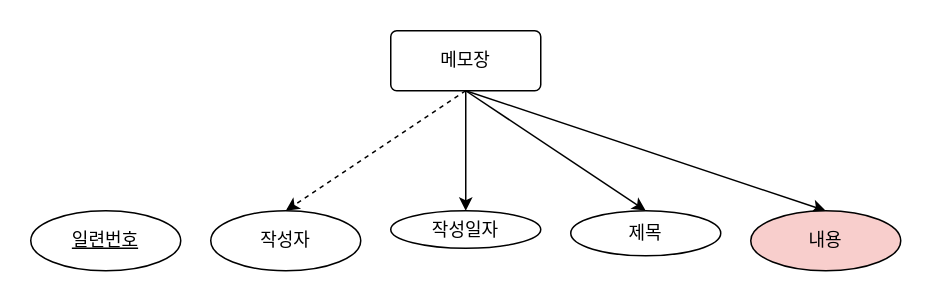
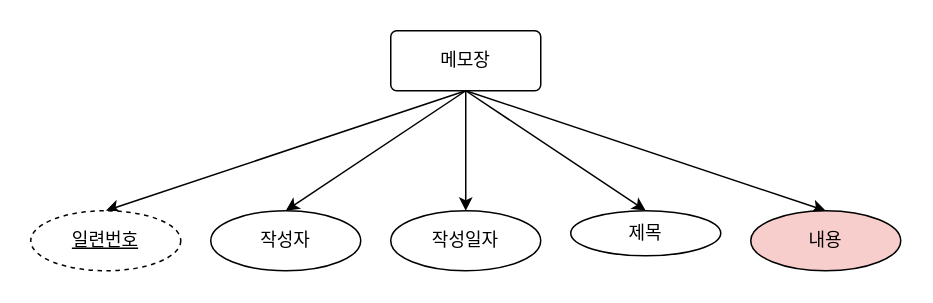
edge "메모장" -> "작성자": style dashed -> solid
edge "메모장" -> "일련번호": added
node "작성일자": size 150x38 -> 150x60
node "일련번호": style solid -> dashed
